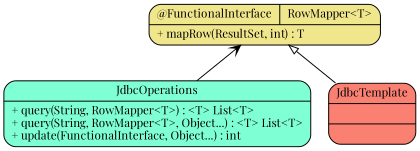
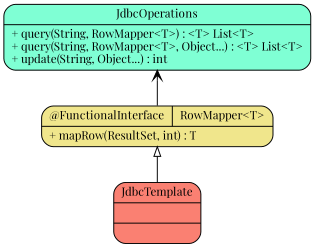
edge "JdbcOperations" -> "@FunctionalInterface": reversed
node "JdbcOperations": text "+ update(FunctionalInterface, Object...) : int" -> "+ update(String, Object...) : int"
